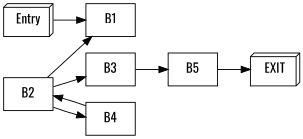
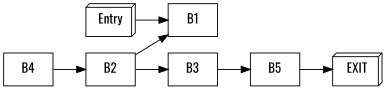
edge "B2" -> "B4": removed
